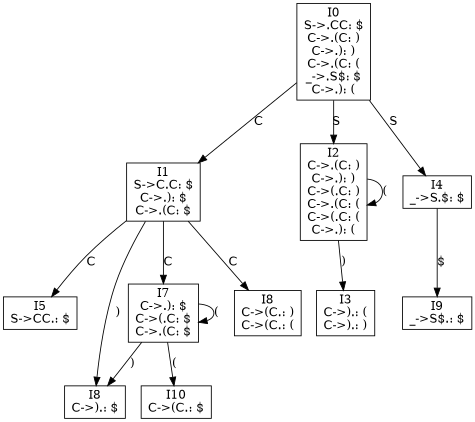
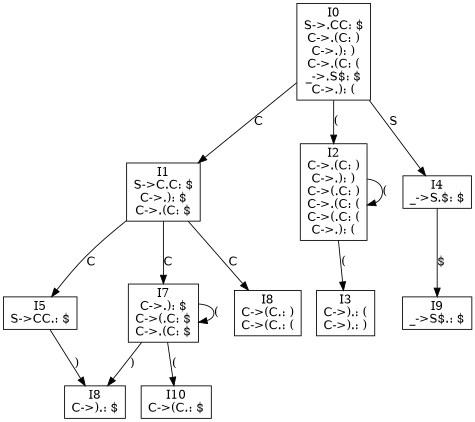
edge "I0 S->.CC: $ C->.(C: ) C->.): ) C->.(C: ( _->.S$: $ C->.): (" -> "I2 C->.(C: ) C->.): ) C->(.C: ) C->.(C: ( C->(.C: ( C->.): (": label "S" -> "("
edge "I2 C->.(C: ) C->.): ) C->(.C: ) C->.(C: ( C->(.C: ( C->.): (" -> "I3 C->).: ( C->).: )": label ")" -> "("
edge "I1 S->C.C: $ C->.): $ C->.(C: $" -> "I8 C->).: $": now "I5 S->CC.: $" -> "I8 C->).: $"
